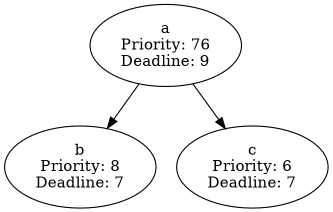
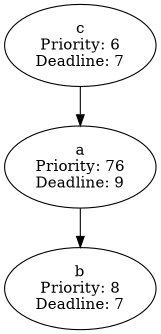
edge "a Priority: 76 Deadline: 9" -> "c Priority: 6 Deadline: 7": reversed
